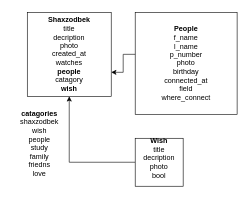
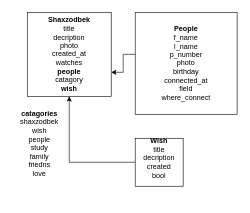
node "Wish title decription photo bool": label "Wish title decription photo bool" -> "Wish title decription created bool"
